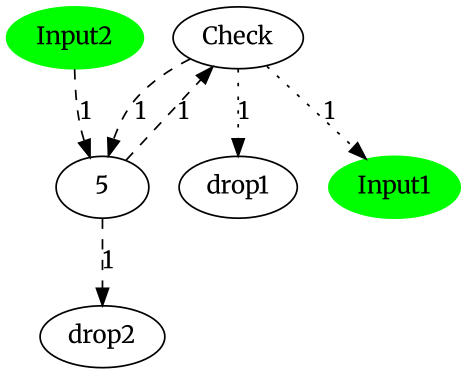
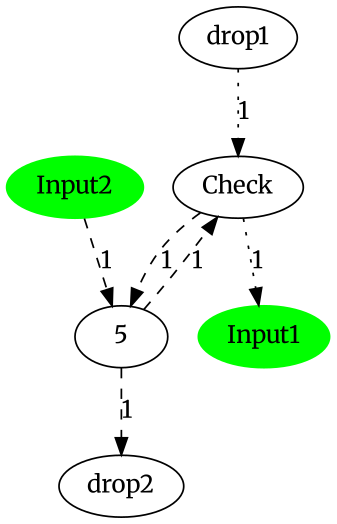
edge "Check" -> "drop1": reversed
